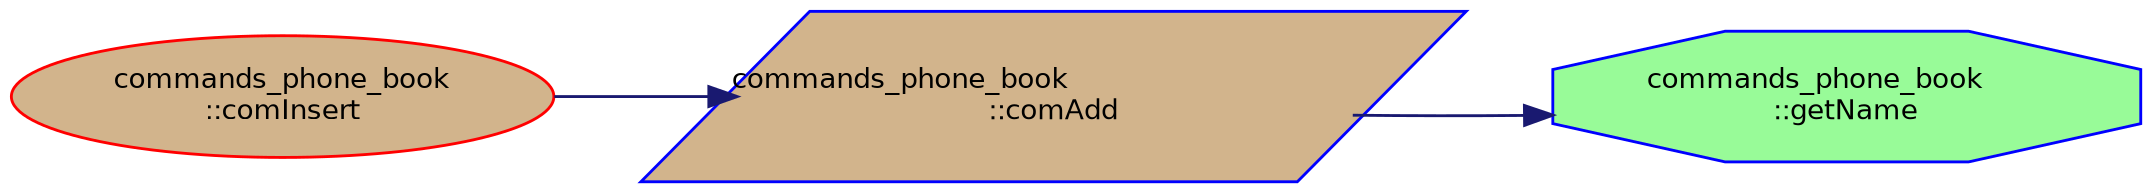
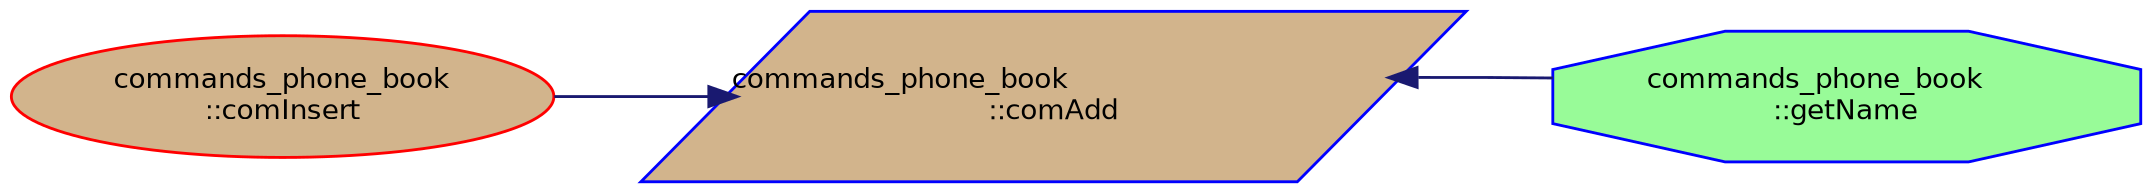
edge "commands_phone_book ::comAdd" -> "commands_phone_book ::getName": reversed
